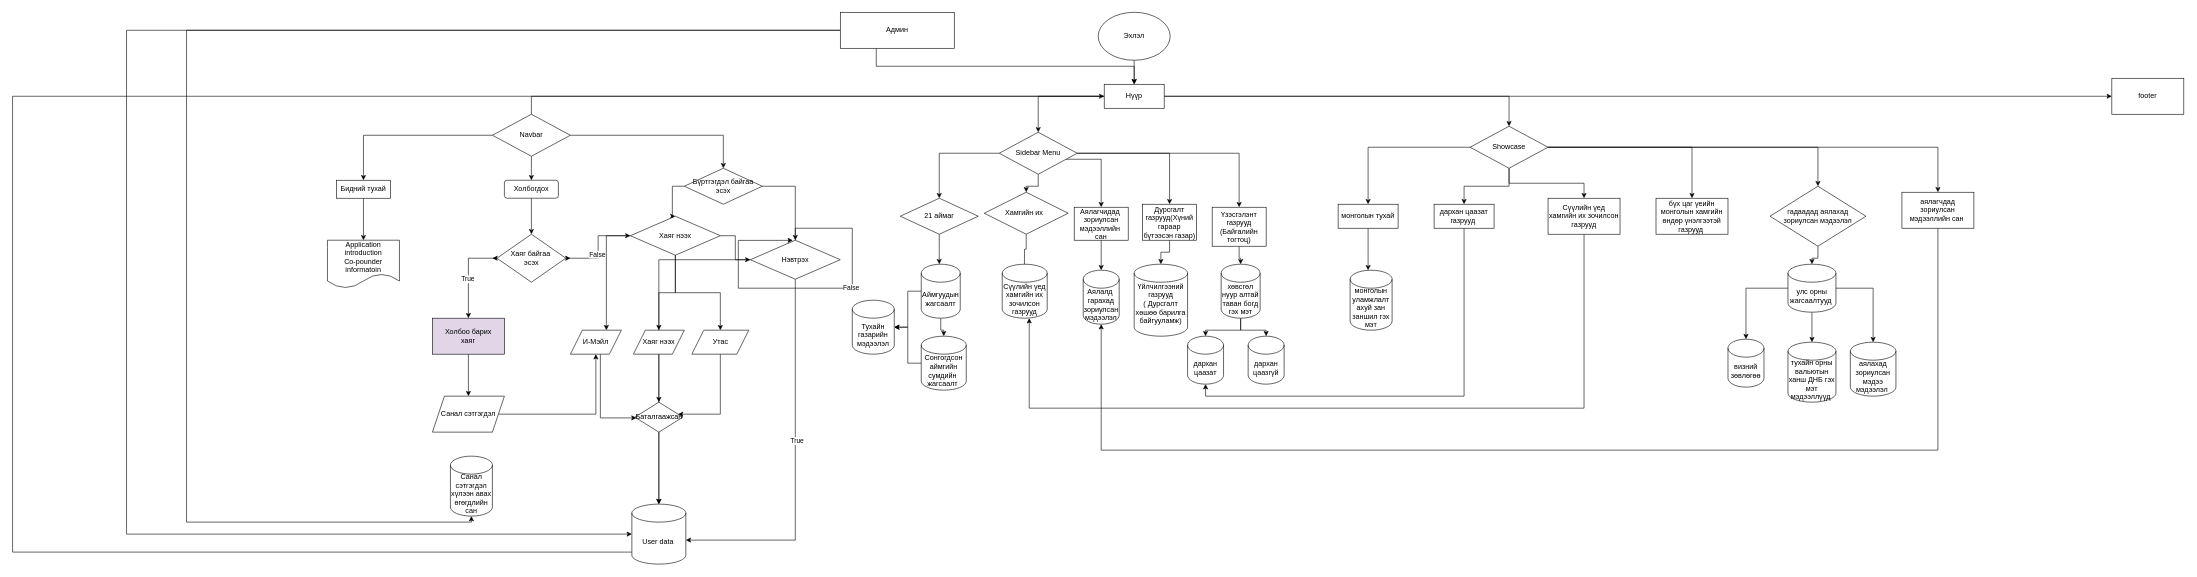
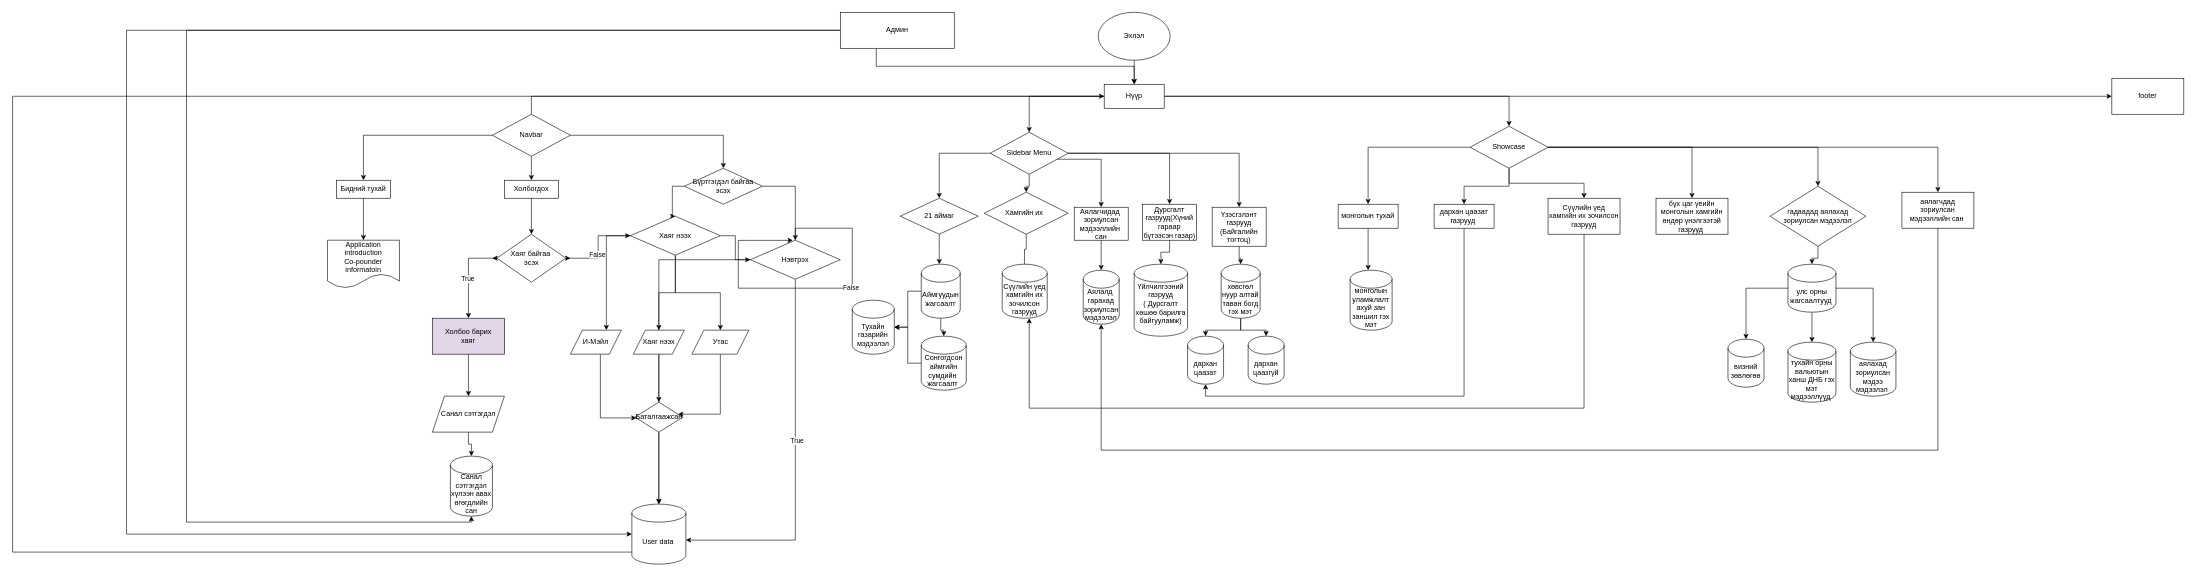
node "Sidebar Menu": moved (1038, 153) -> (1029, 153)
node "Холбогдох": shape rounded rectangle -> rectangle
edge "Санал сэтгэгдэл" -> "И-Мэйл": now "Санал сэтгэгдэл" -> "Санал сэтгэгдэл хүлээн авах өгөгдлийн сан"
